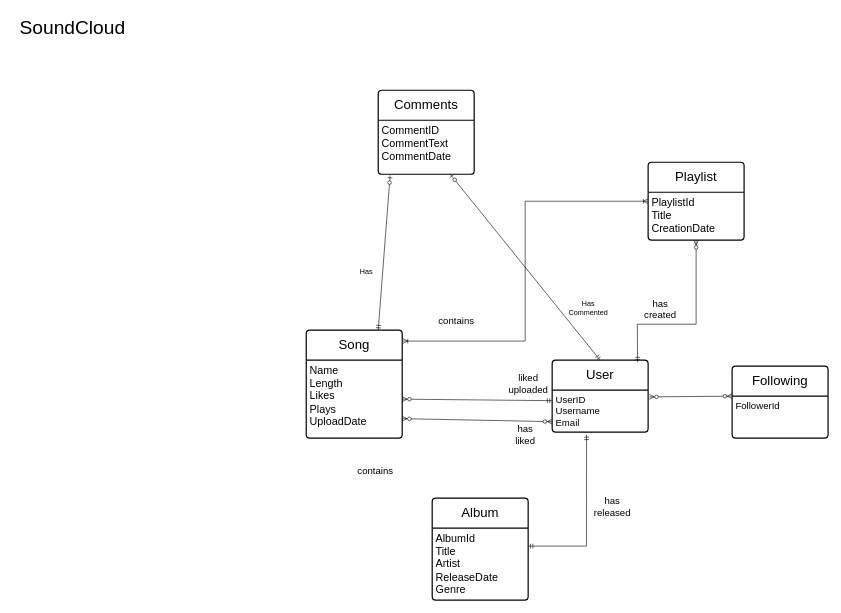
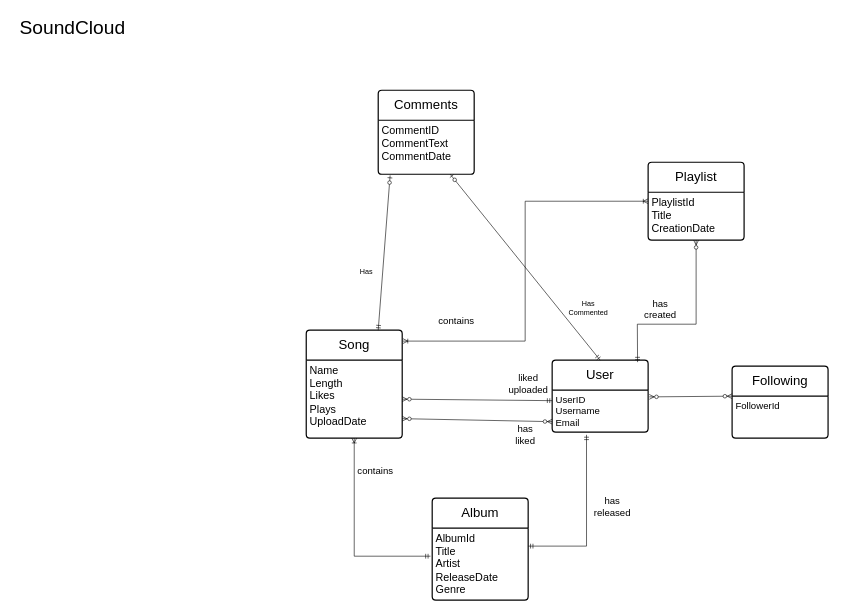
edge "Name Length Likes Plays UploadDate" -- "AlbumId Title Artist ReleaseDate Genre": added
